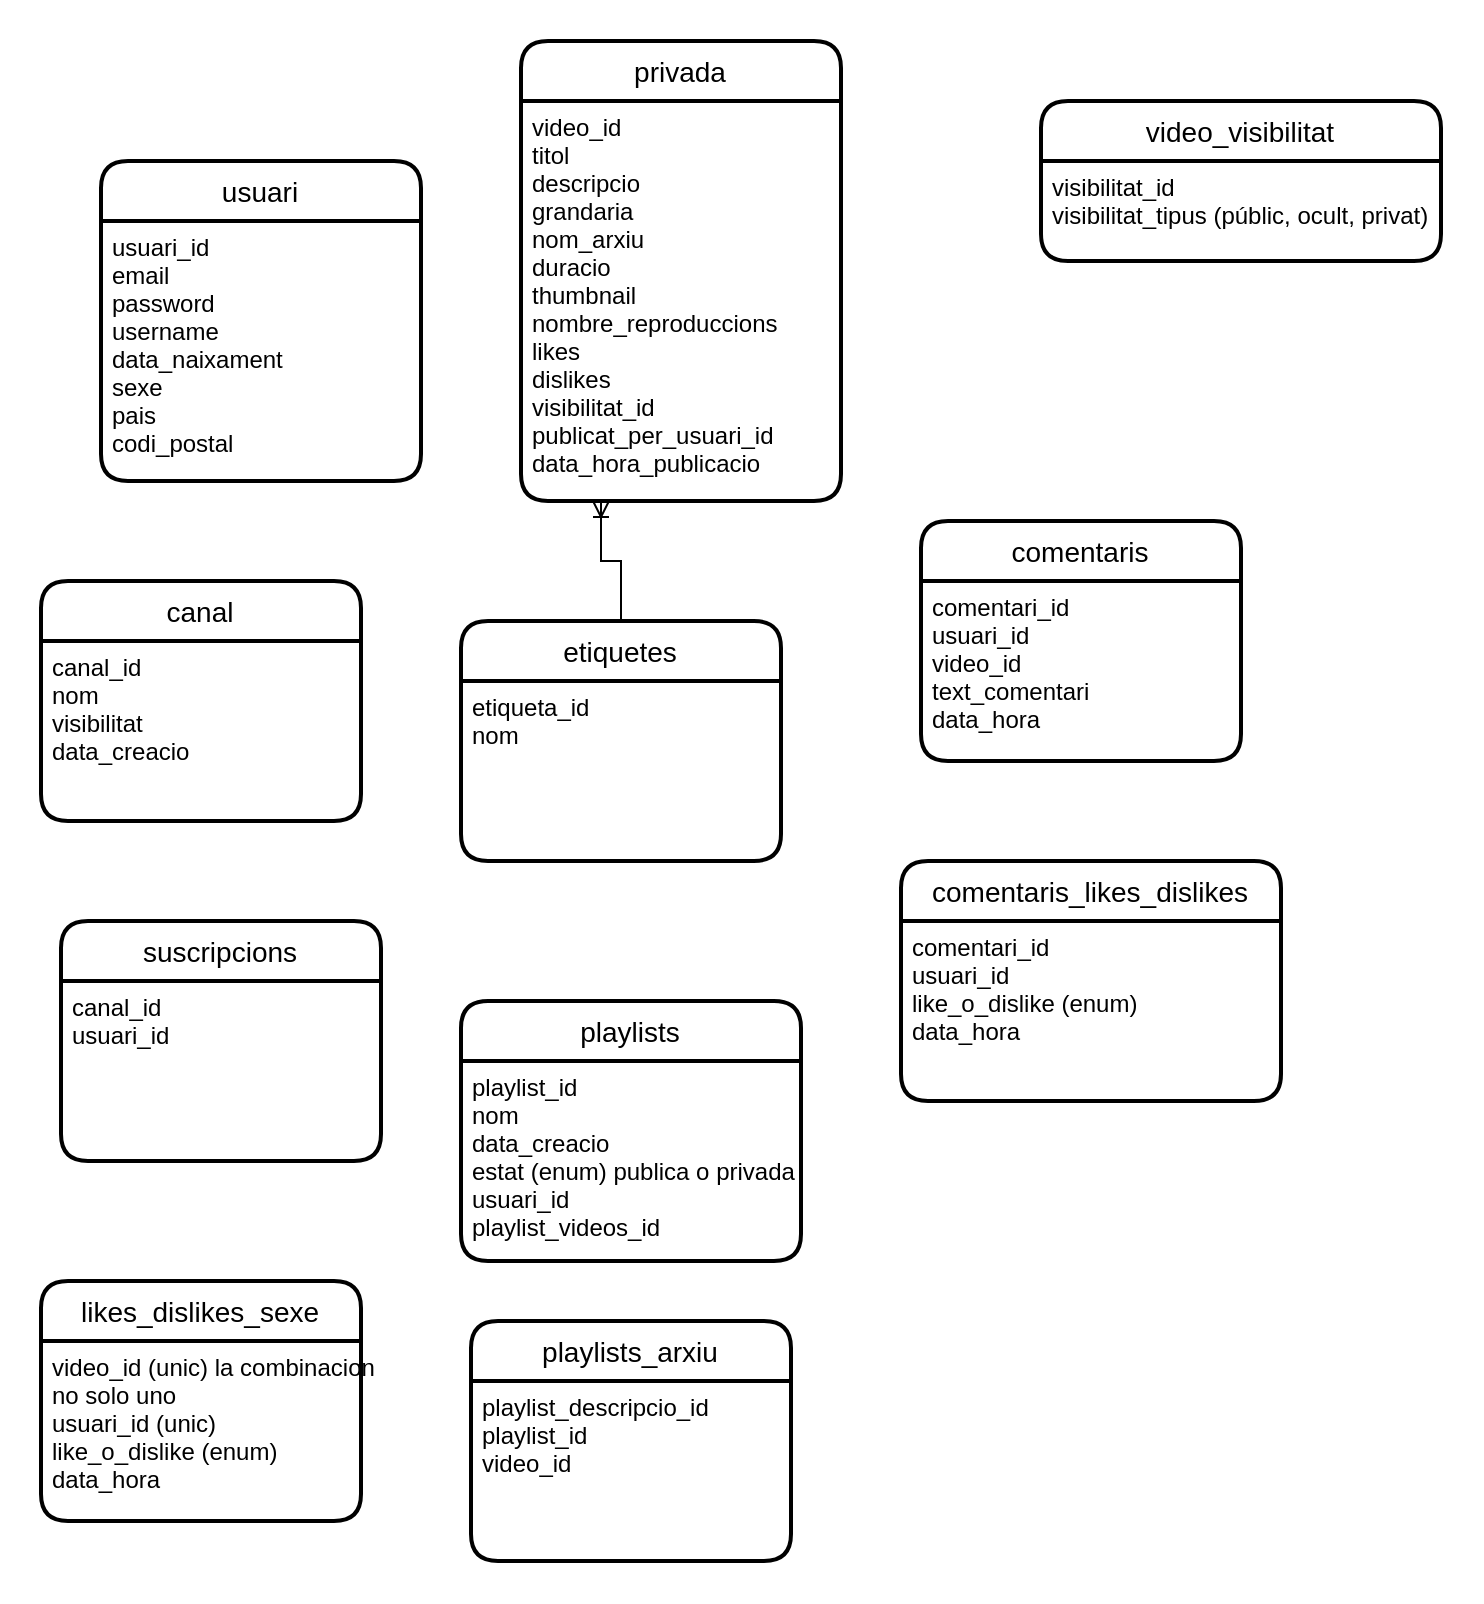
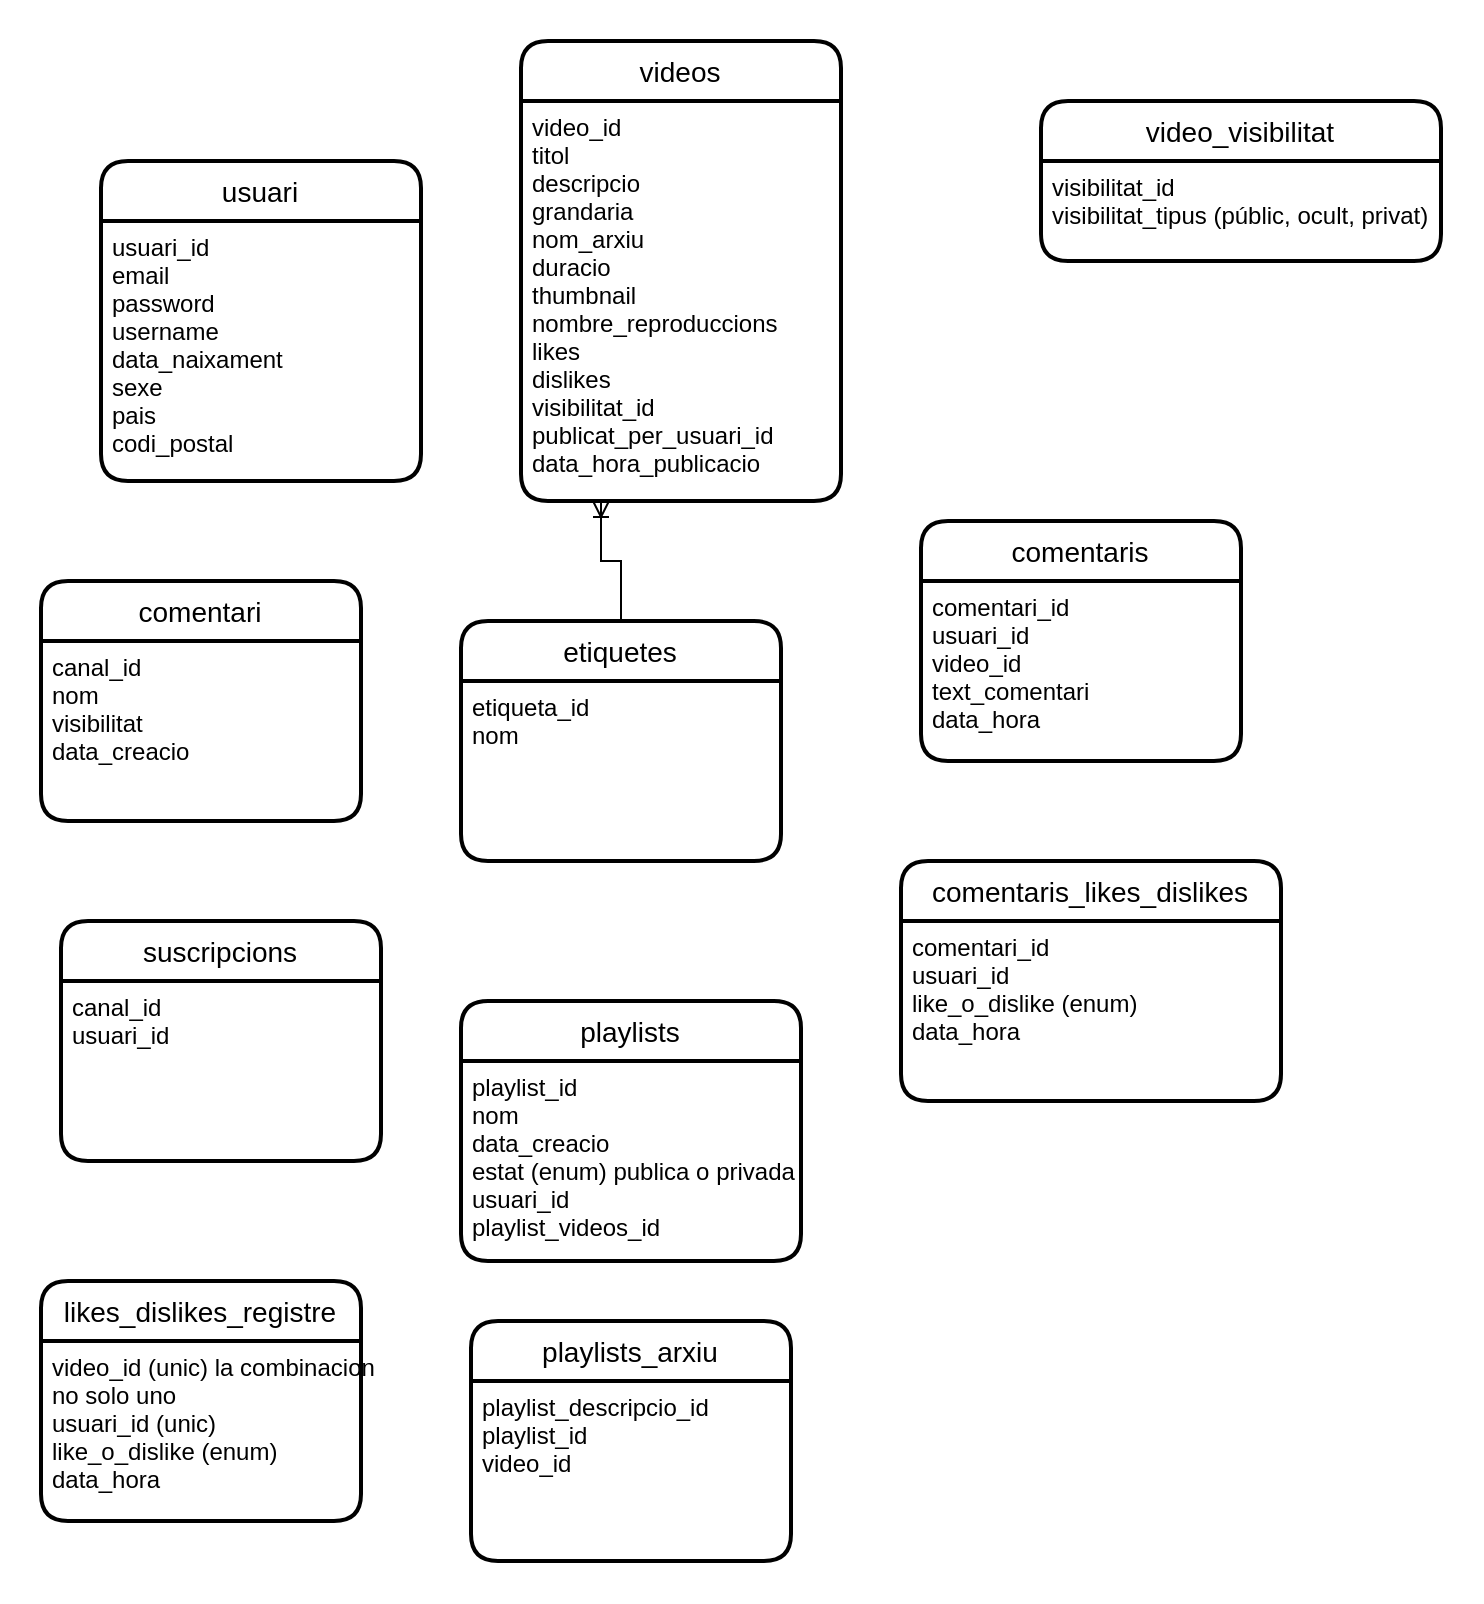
node "privada": label "privada" -> "videos"
node "canal": label "canal" -> "comentari"
node "likes_dislikes_sexe": label "likes_dislikes_sexe" -> "likes_dislikes_registre"
